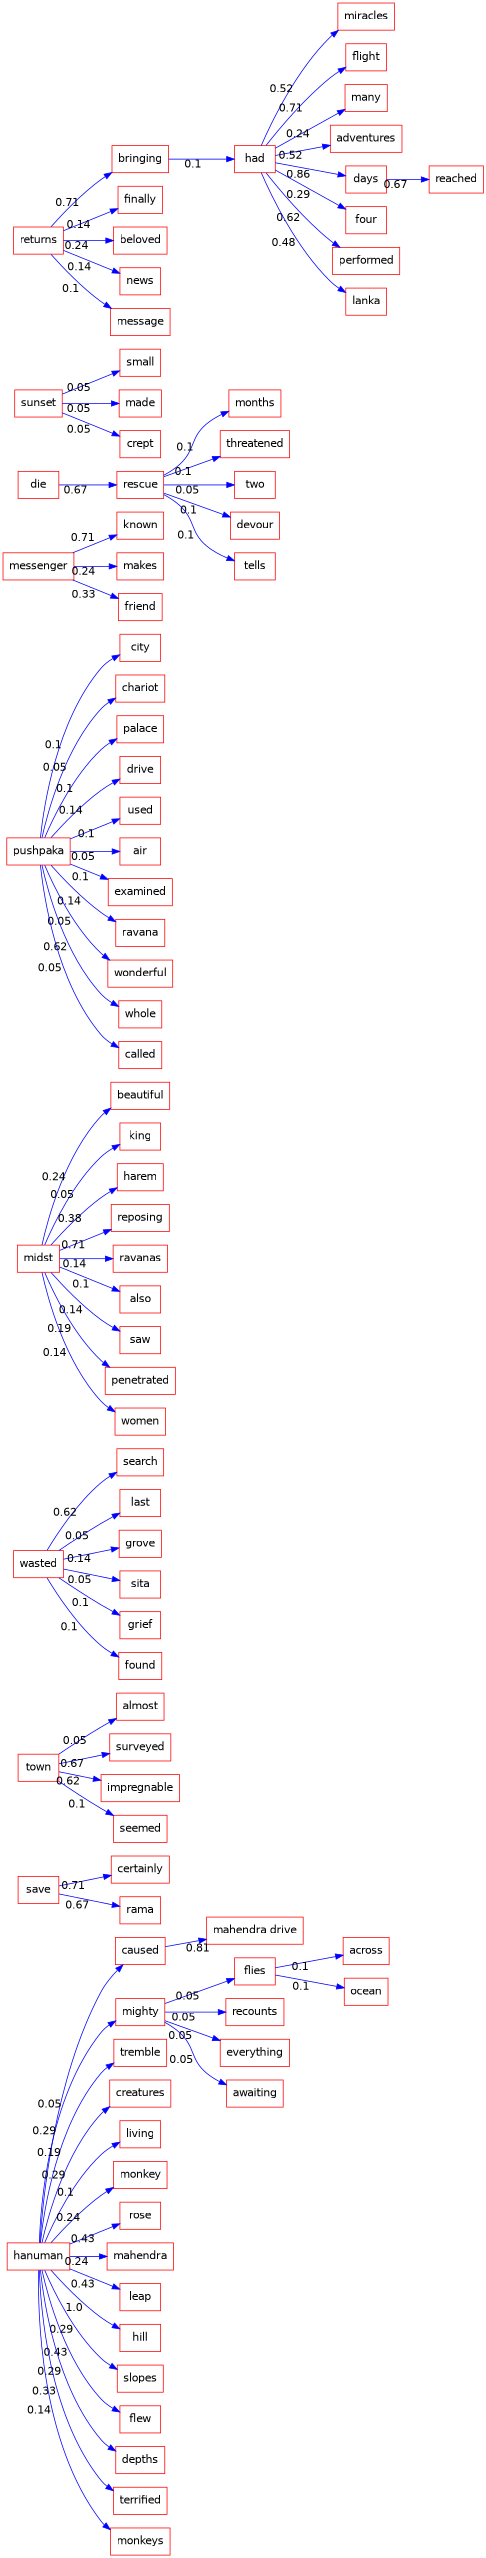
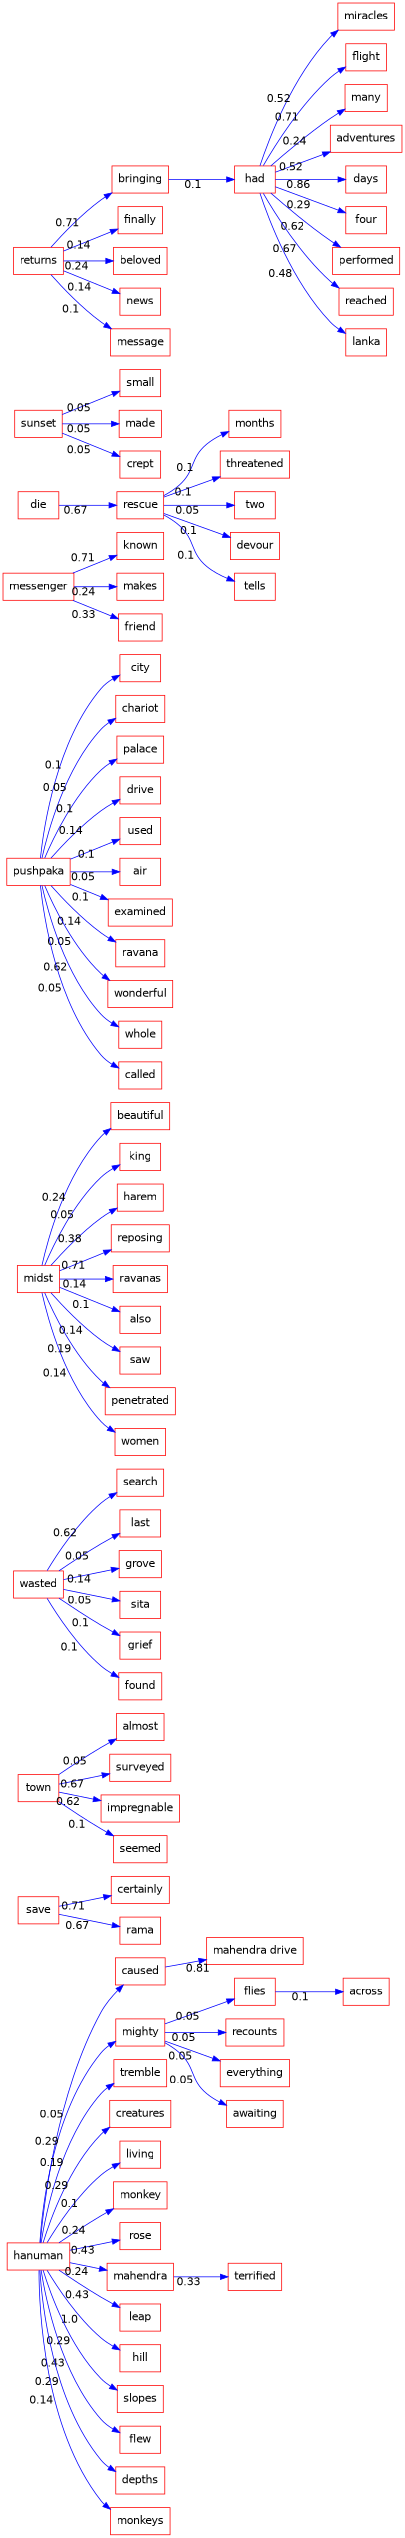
edge "days" -> "reached": now "had" -> "reached"
node "ocean": removed
edge "hanuman" -> "terrified": now "mahendra" -> "terrified"
